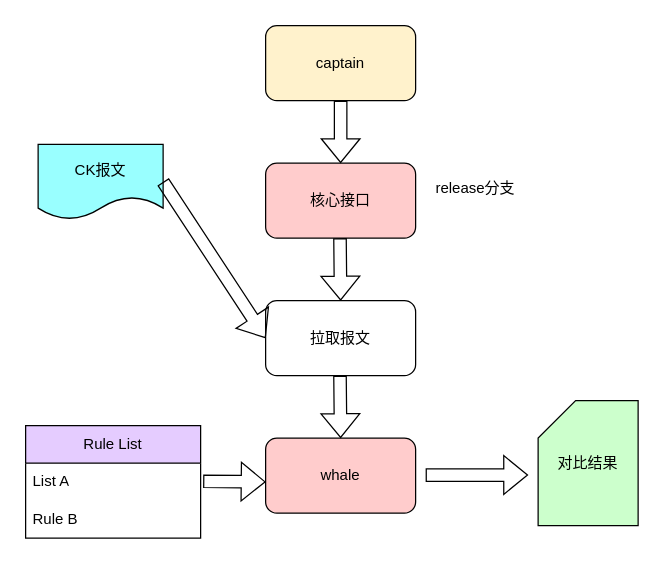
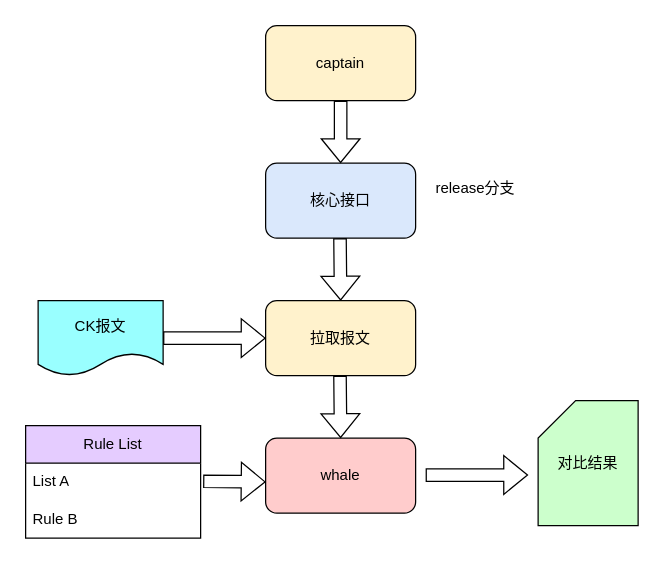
node "CK报文": moved (101, 182) -> (101, 338)
node "核心接口": fillcolor #ffcccc -> #dae8fc
node "拉取报文": fillcolor #ffffff -> #fff2cc
